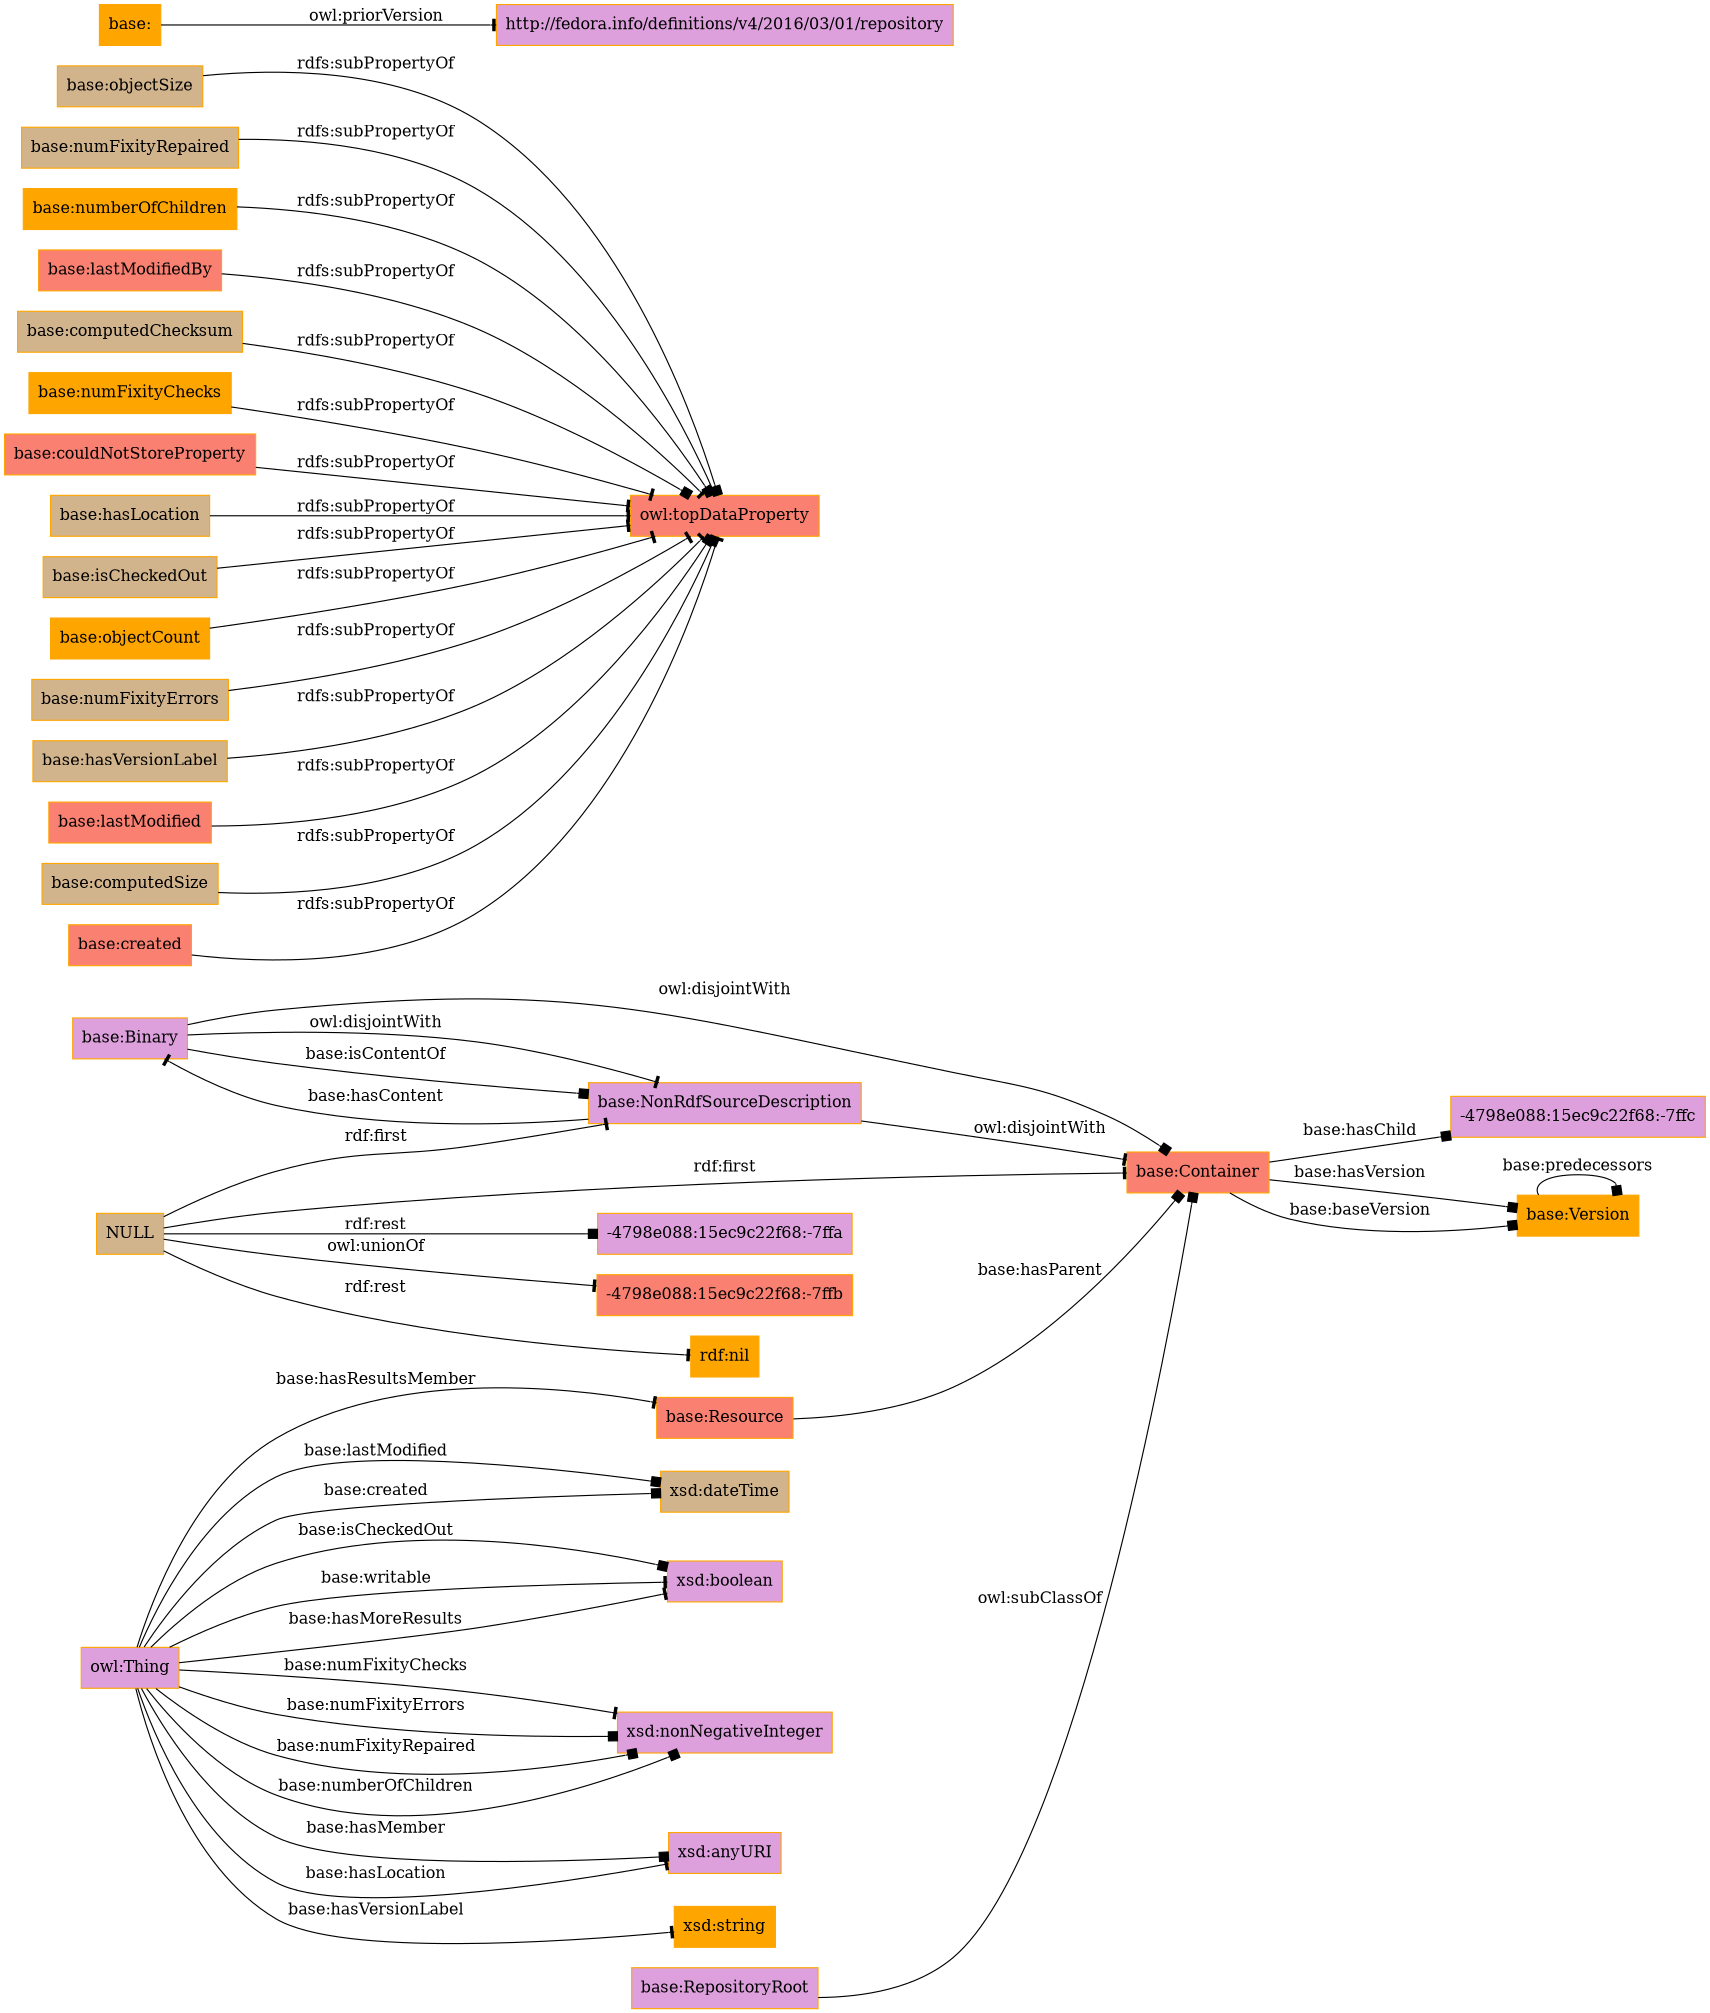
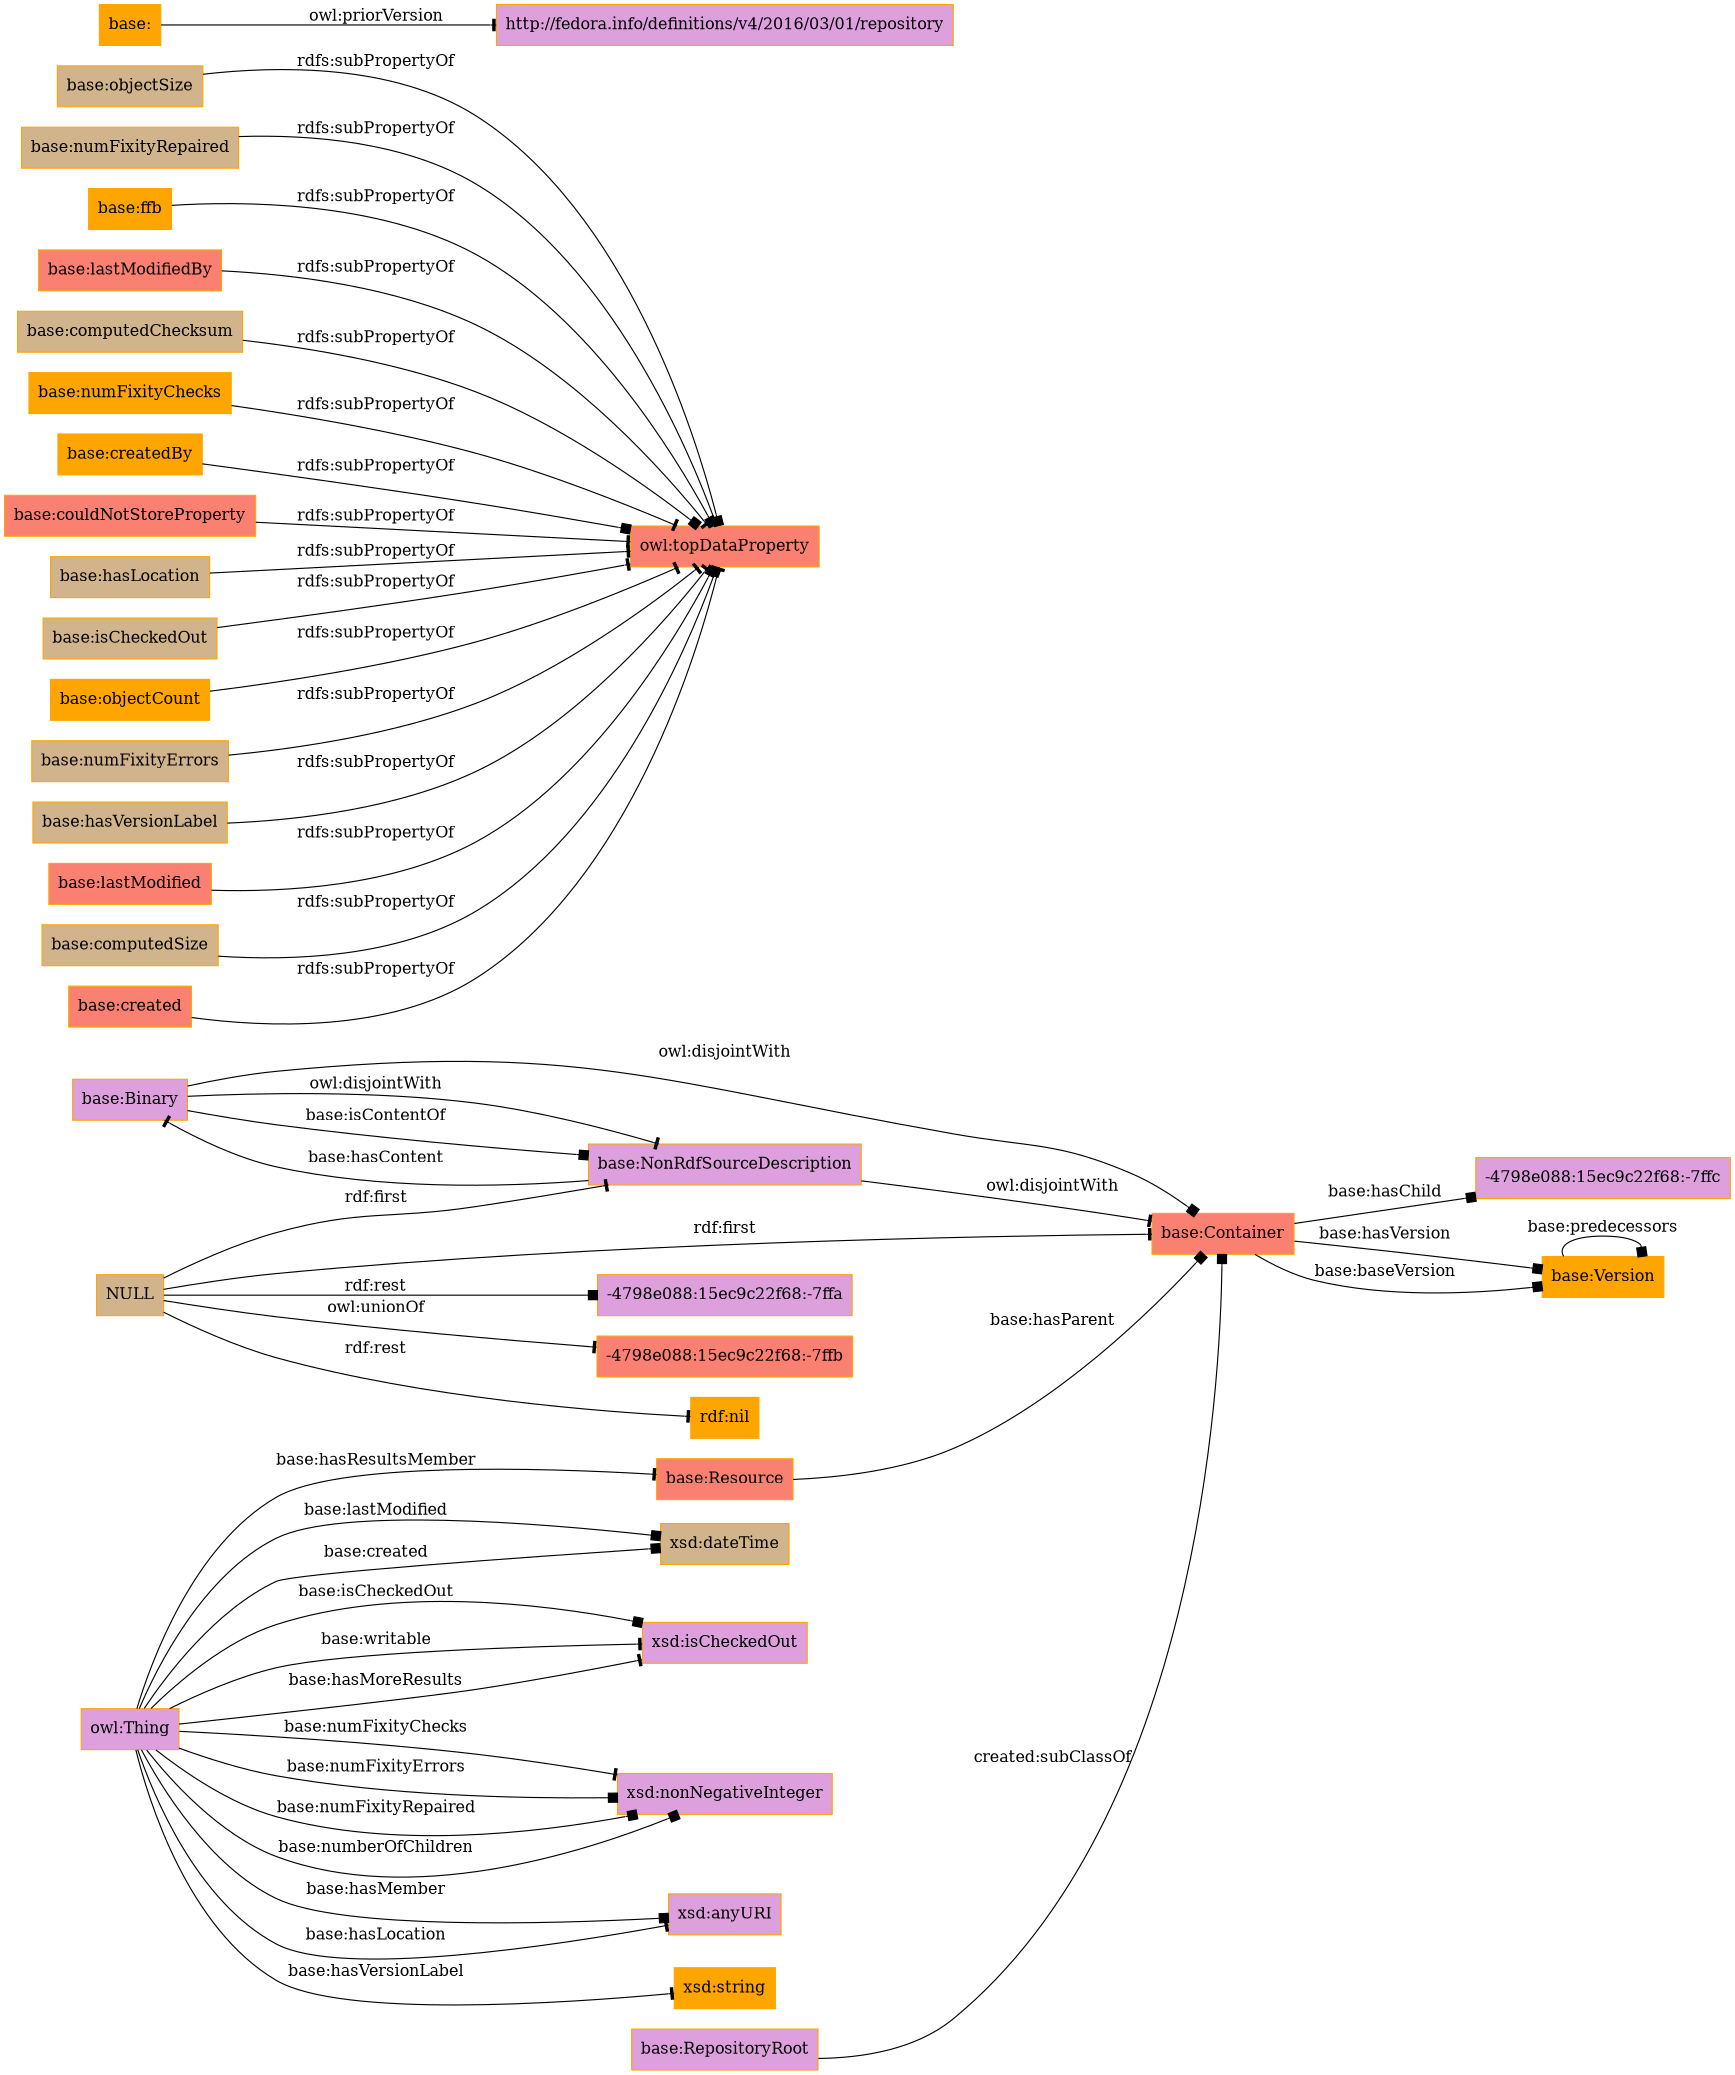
node "base:numberOfChildren": label "base:numberOfChildren" -> "base:ffb"
node "base:createdBy": added
node "xsd:boolean": label "xsd:boolean" -> "xsd:isCheckedOut"
edge "base:RepositoryRoot" -> "base:Container": label "owl:subClassOf" -> "created:subClassOf"
